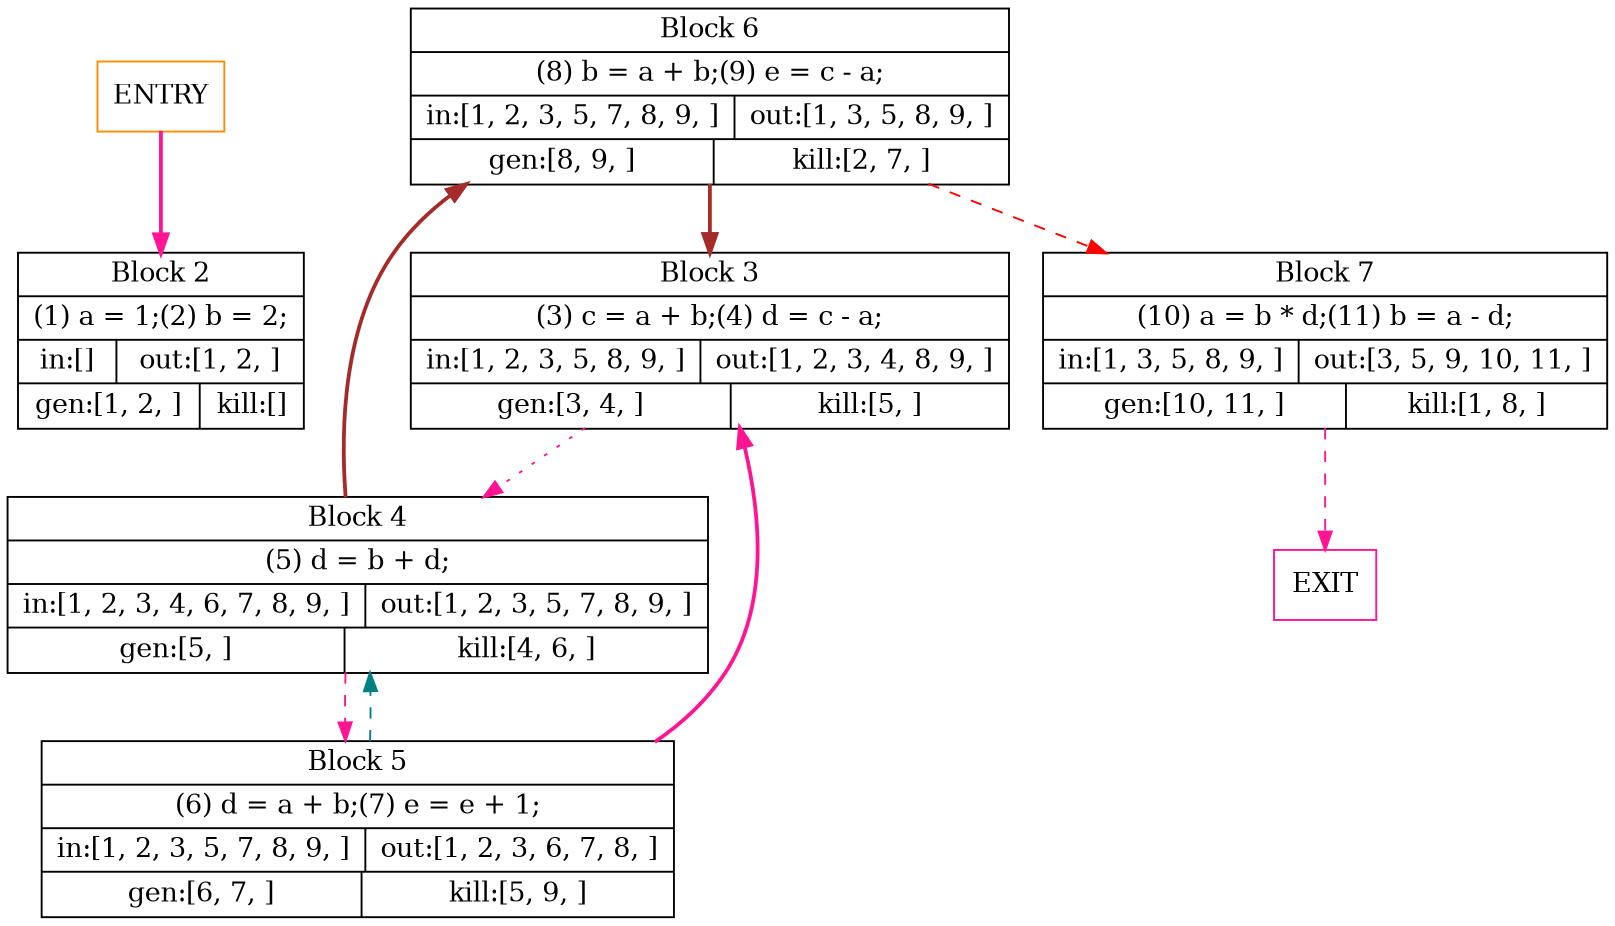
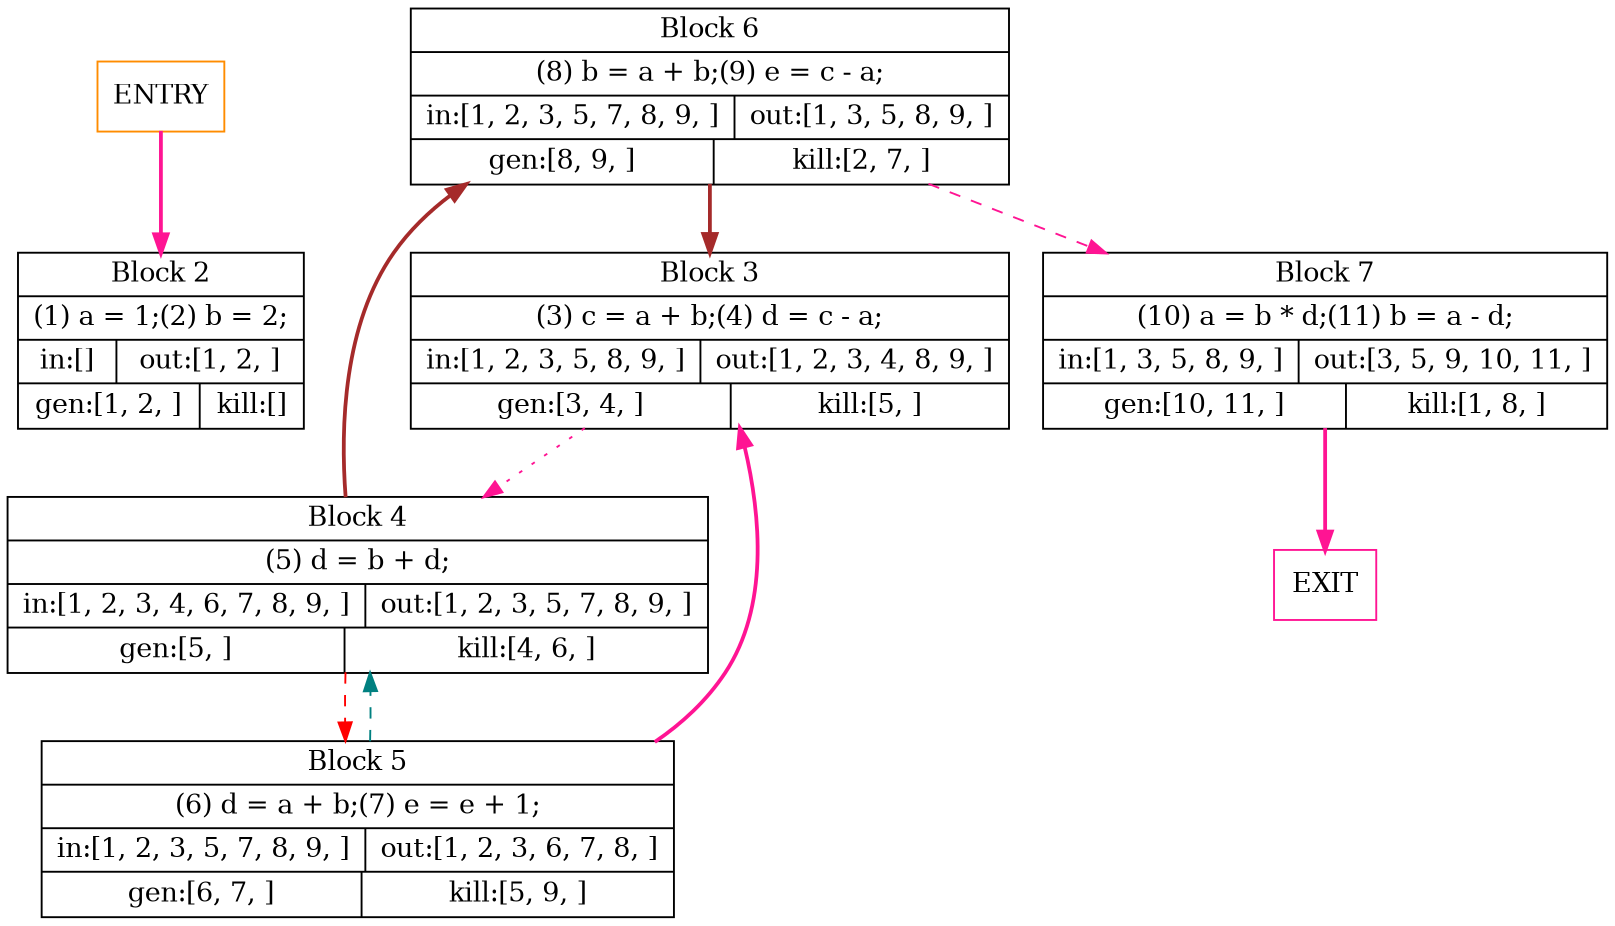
edge "Block 6" -> "Block 7": color red -> deeppink
edge "Block 7" -> "EXIT": style dashed -> bold
edge "Block 4" -> "Block 5": color deeppink -> red
